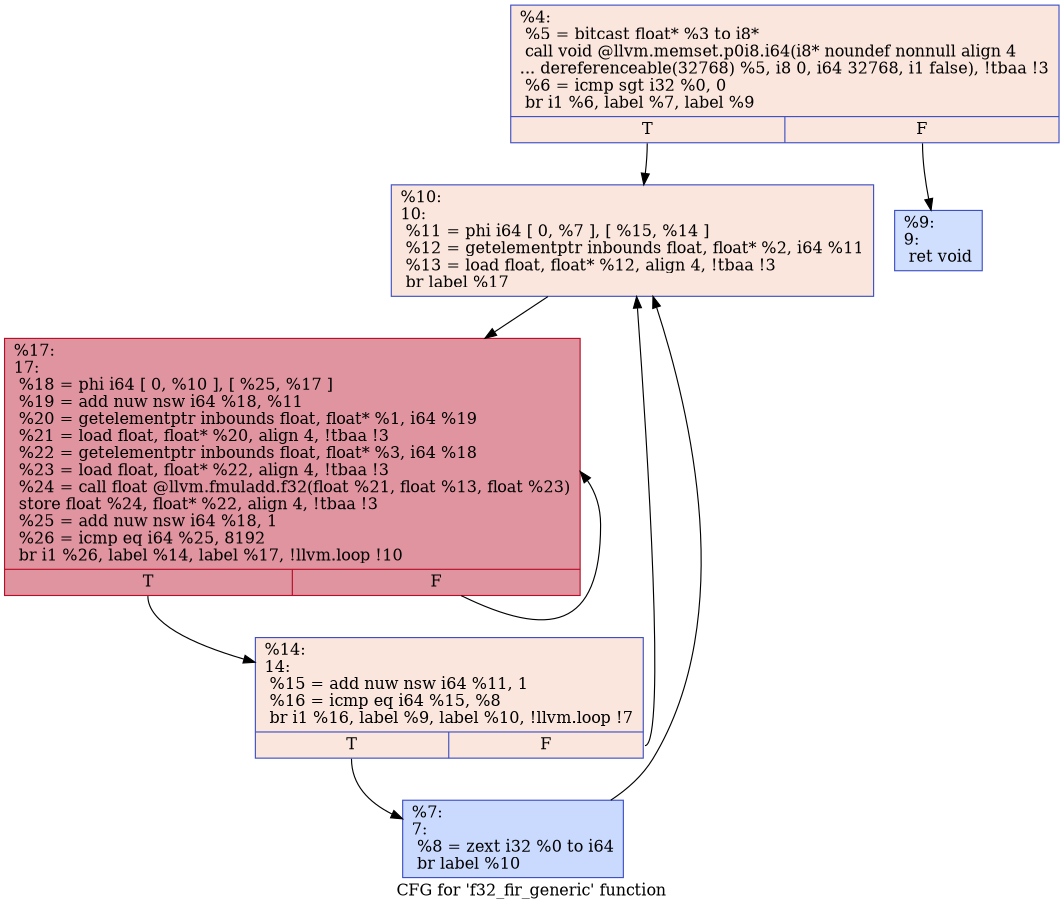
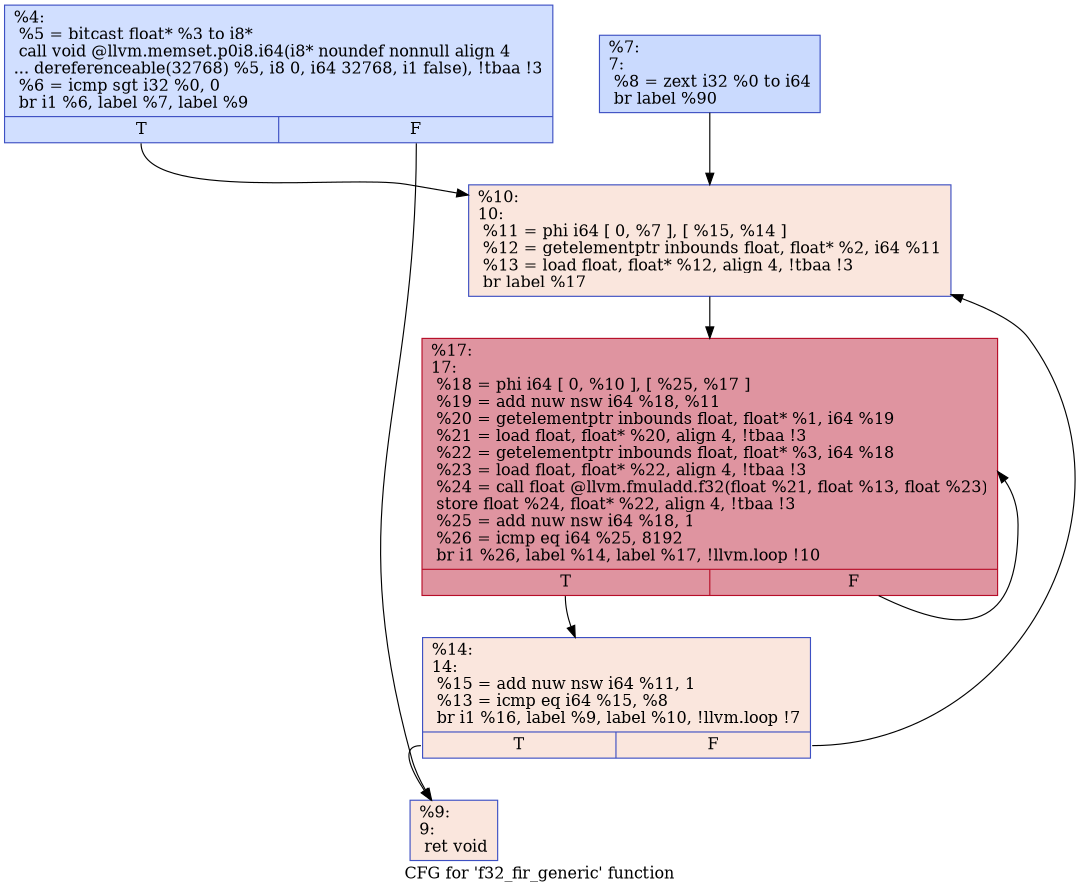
node "%4:": fillcolor #f3c7b170 -> #96b7ff70
node "%9:": fillcolor #96b7ff70 -> #f3c7b170
node "%14:": text "%16 = icmp eq i64 %15, %8" -> "%13 = icmp eq i64 %15, %8"
edge "%14:" -> "%7:": now "%14:" -> "%9:"
node "%7:": text "br label %10" -> "br label %90"
